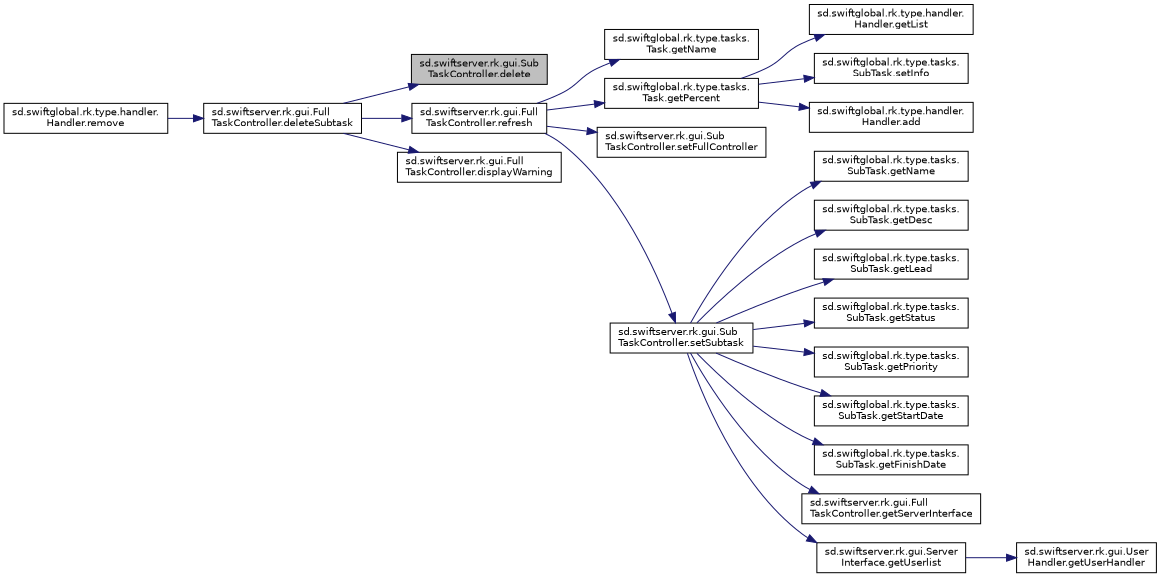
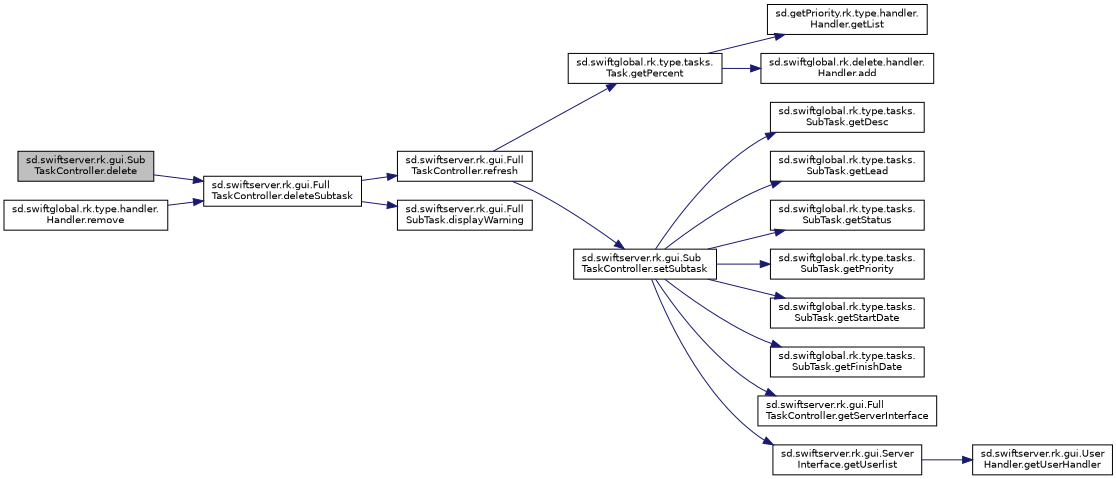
node "sd.swiftglobal.rk.type.handler. Handler.getList": label "sd.swiftglobal.rk.type.handler. Handler.getList" -> "sd.getPriority.rk.type.handler. Handler.getList"
node "sd.swiftglobal.rk.type.tasks. Task.getName": removed
node "sd.swiftglobal.rk.type.tasks. SubTask.setInfo": removed
edge "sd.swiftserver.rk.gui.Full TaskController.deleteSubtask" -> "sd.swiftserver.rk.gui.Sub TaskController.delete": reversed
node "sd.swiftglobal.rk.type.handler. Handler.add": label "sd.swiftglobal.rk.type.handler. Handler.add" -> "sd.swiftglobal.rk.delete.handler. Handler.add"
node "sd.swiftserver.rk.gui.Sub TaskController.setFullController": removed
node "sd.swiftglobal.rk.type.tasks. SubTask.getName": removed
node "sd.swiftserver.rk.gui.Full TaskController.displayWarning": label "sd.swiftserver.rk.gui.Full TaskController.displayWarning" -> "sd.swiftserver.rk.gui.Full SubTask.displayWarning"
